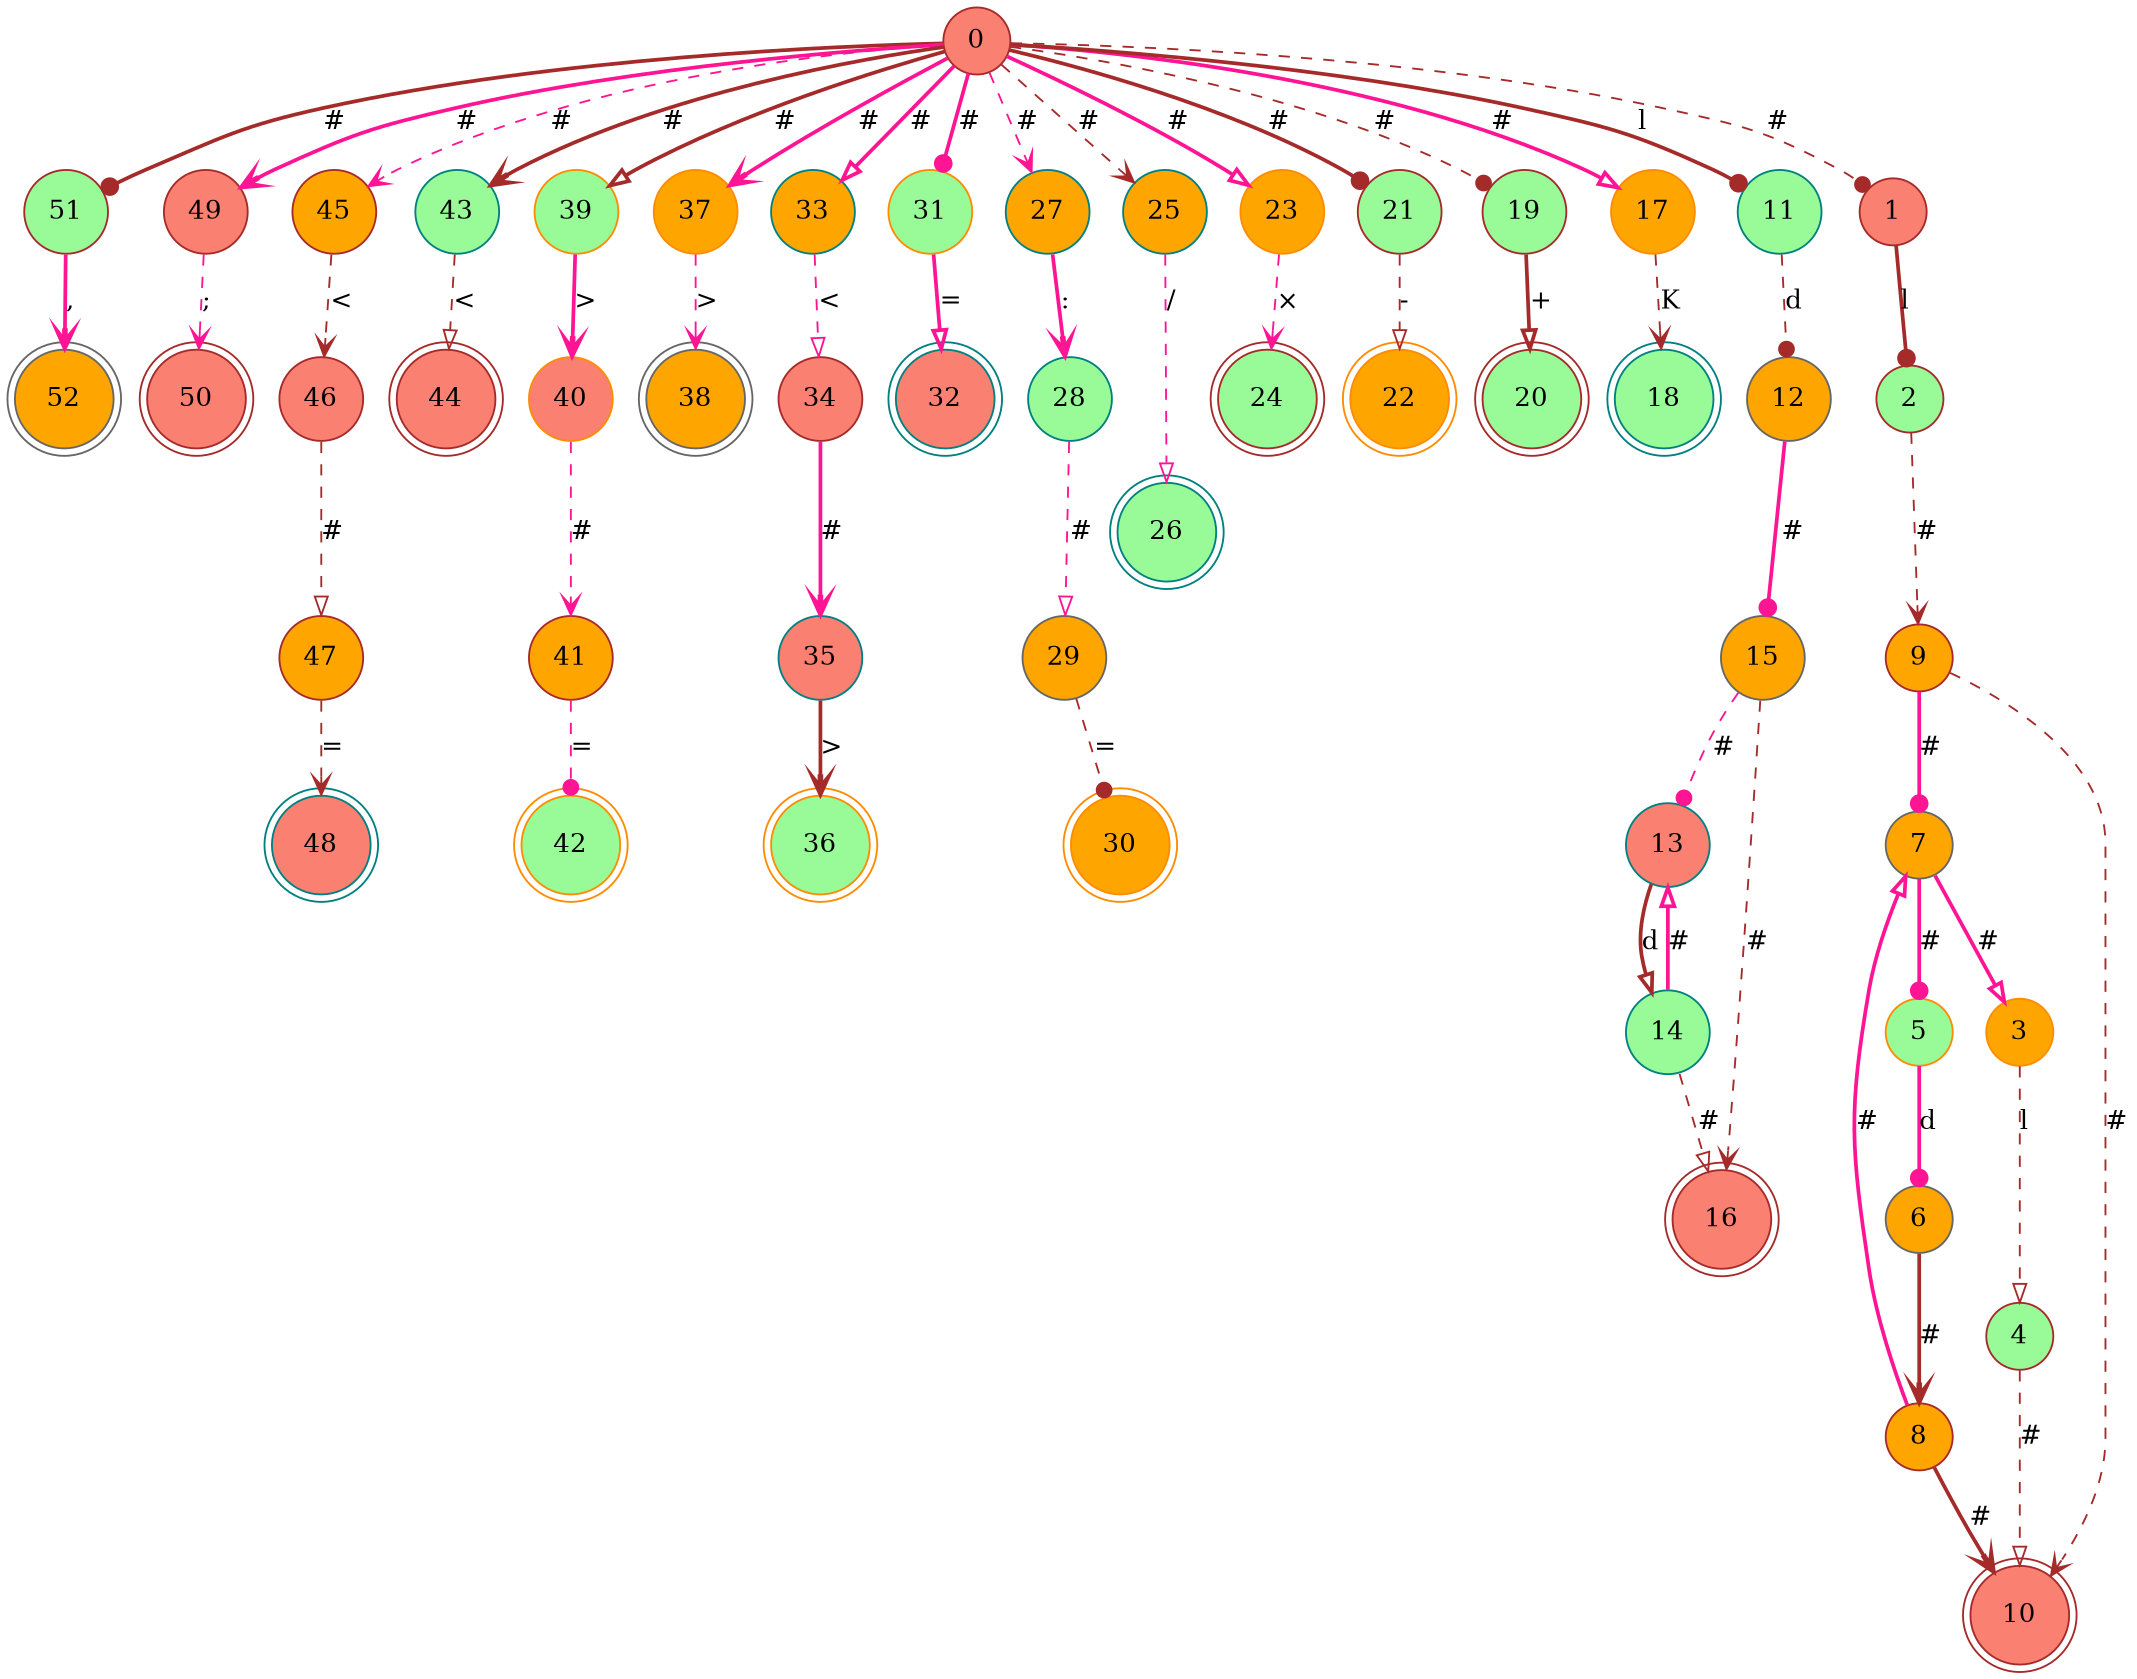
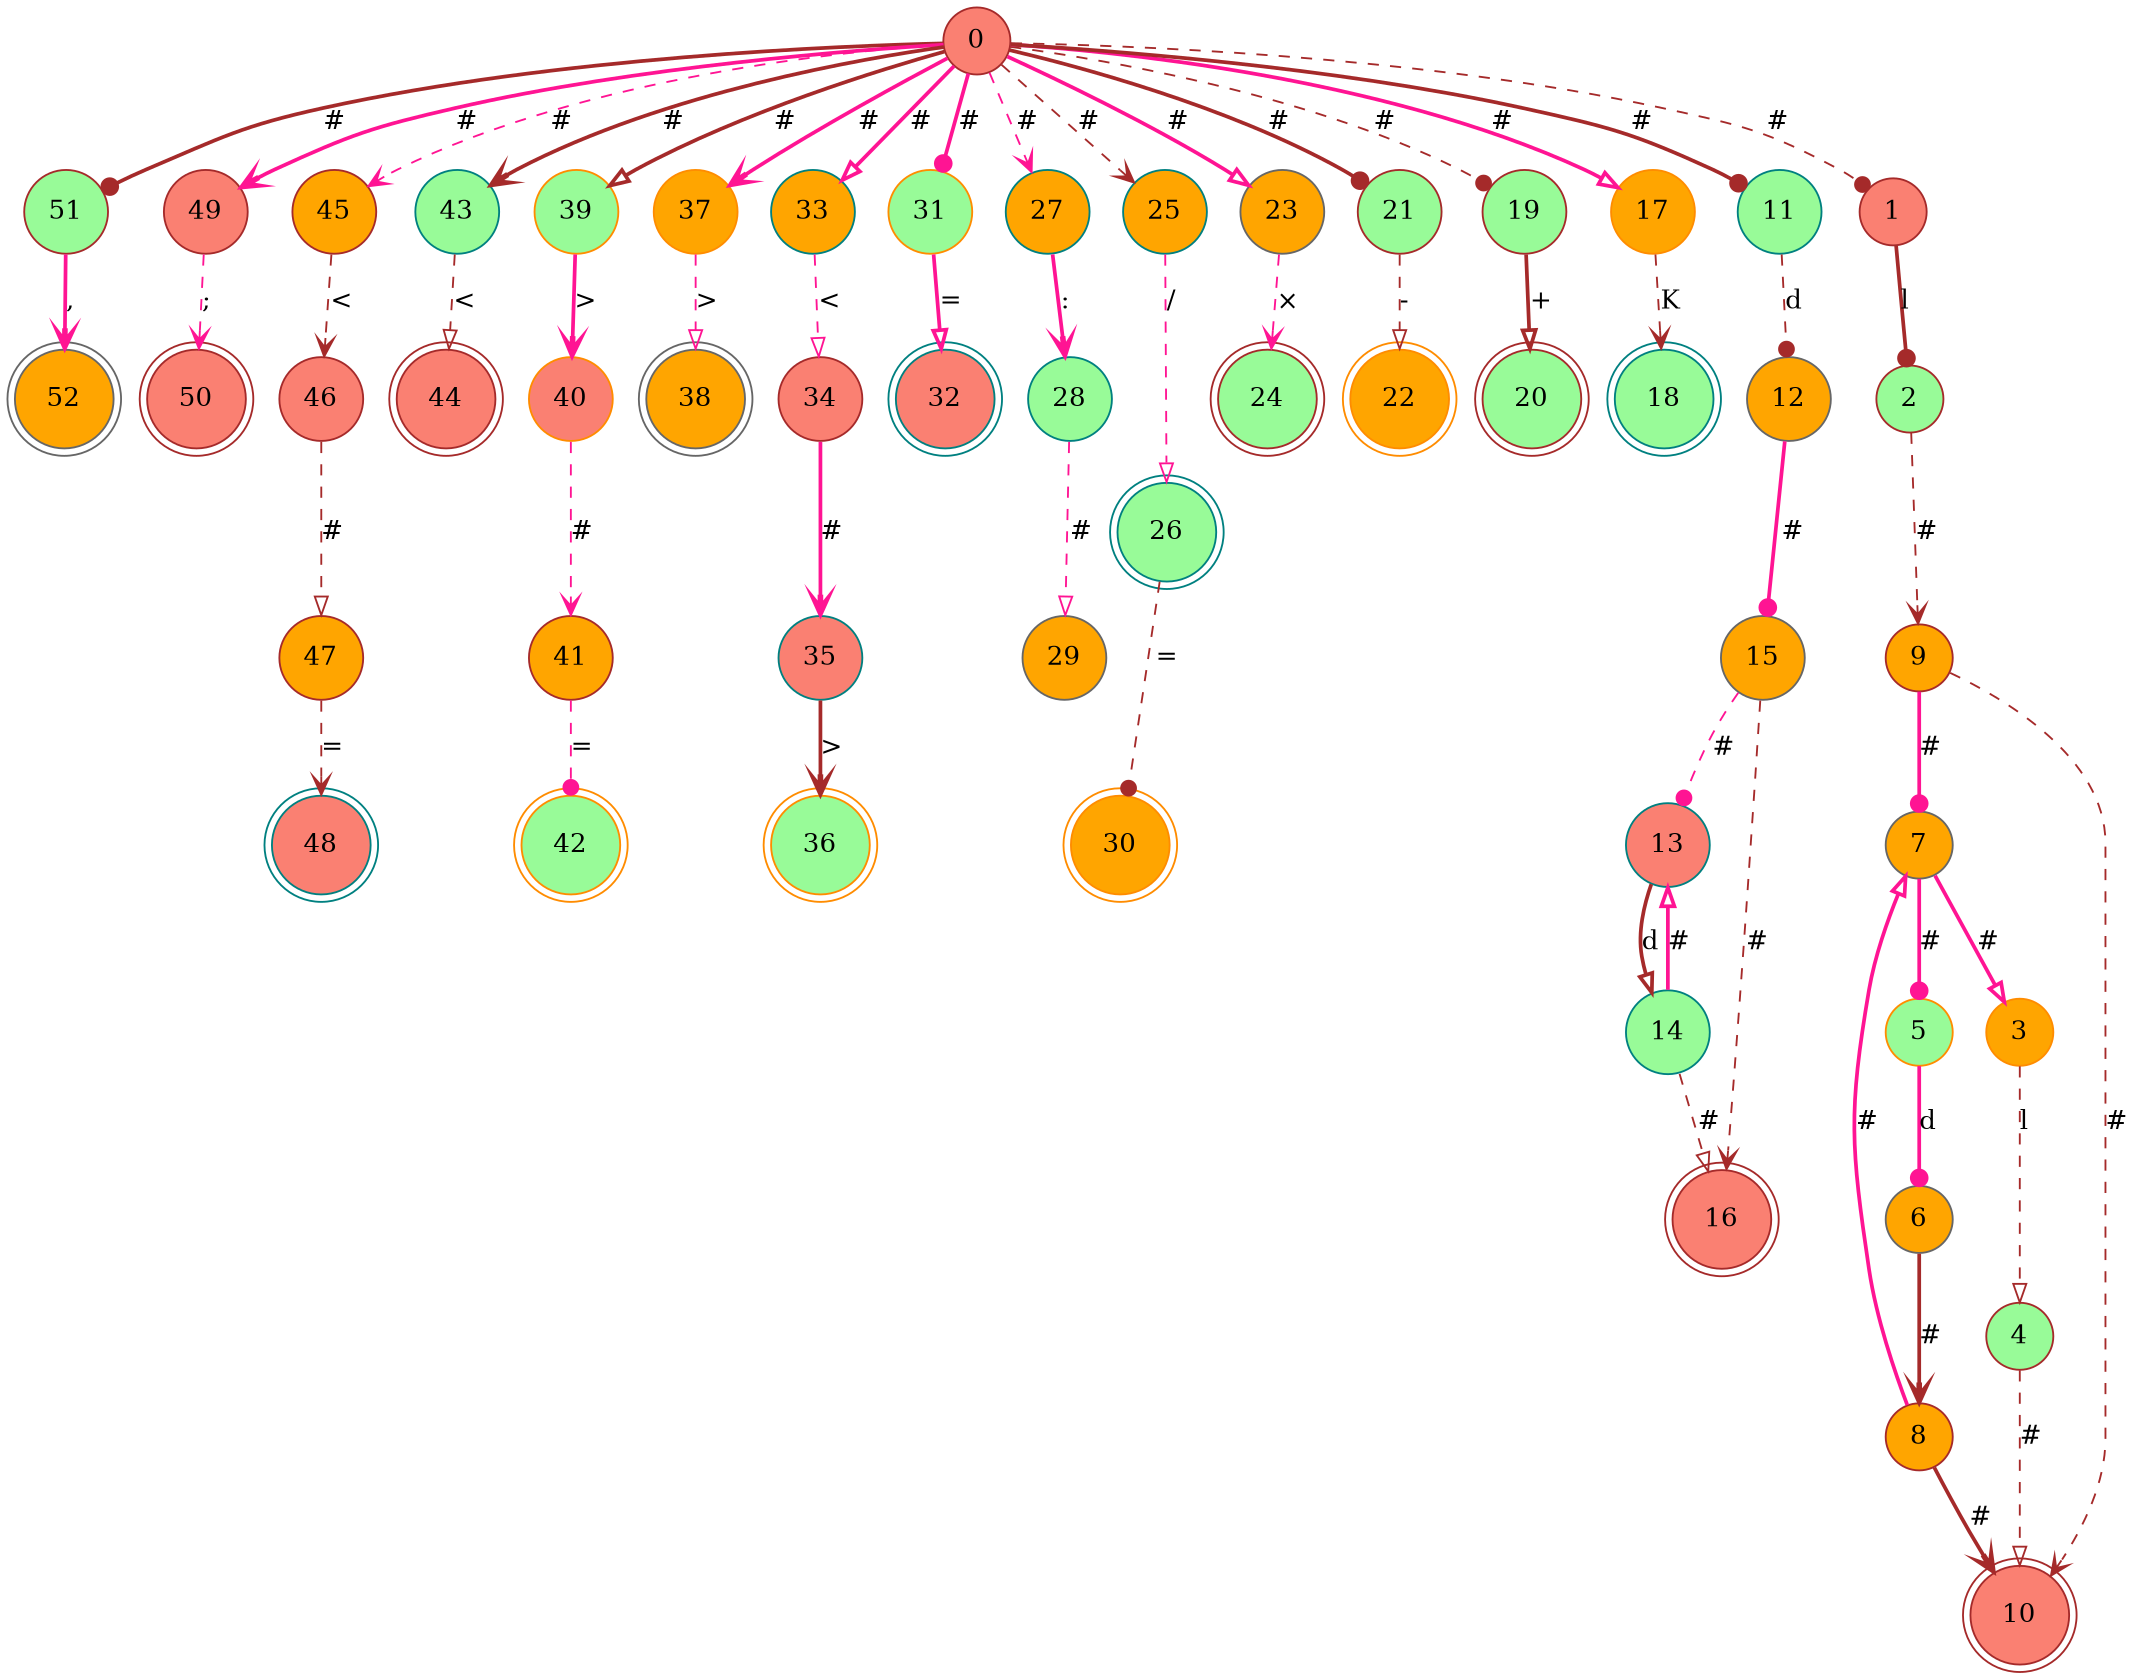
edge "0" -> "11": label "l" -> "#"
node "23": color darkorange -> gray40
edge "37" -> "38": arrowhead vee -> onormal
edge "29" -> "30": now "26" -> "30"
